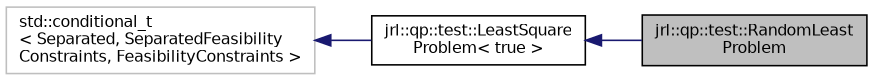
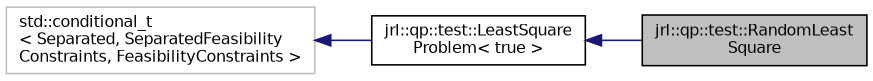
node "jrl::qp::test::RandomLeast Problem": label "jrl::qp::test::RandomLeast Problem" -> "jrl::qp::test::RandomLeast Square"
